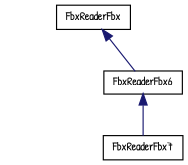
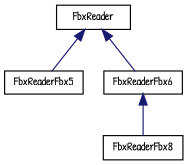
node "FbxReaderFbx": label "FbxReaderFbx" -> "FbxReader"
node "FbxReaderFbx5": added
node "FbxReaderFbx7": label "FbxReaderFbx7" -> "FbxReaderFbx8"
